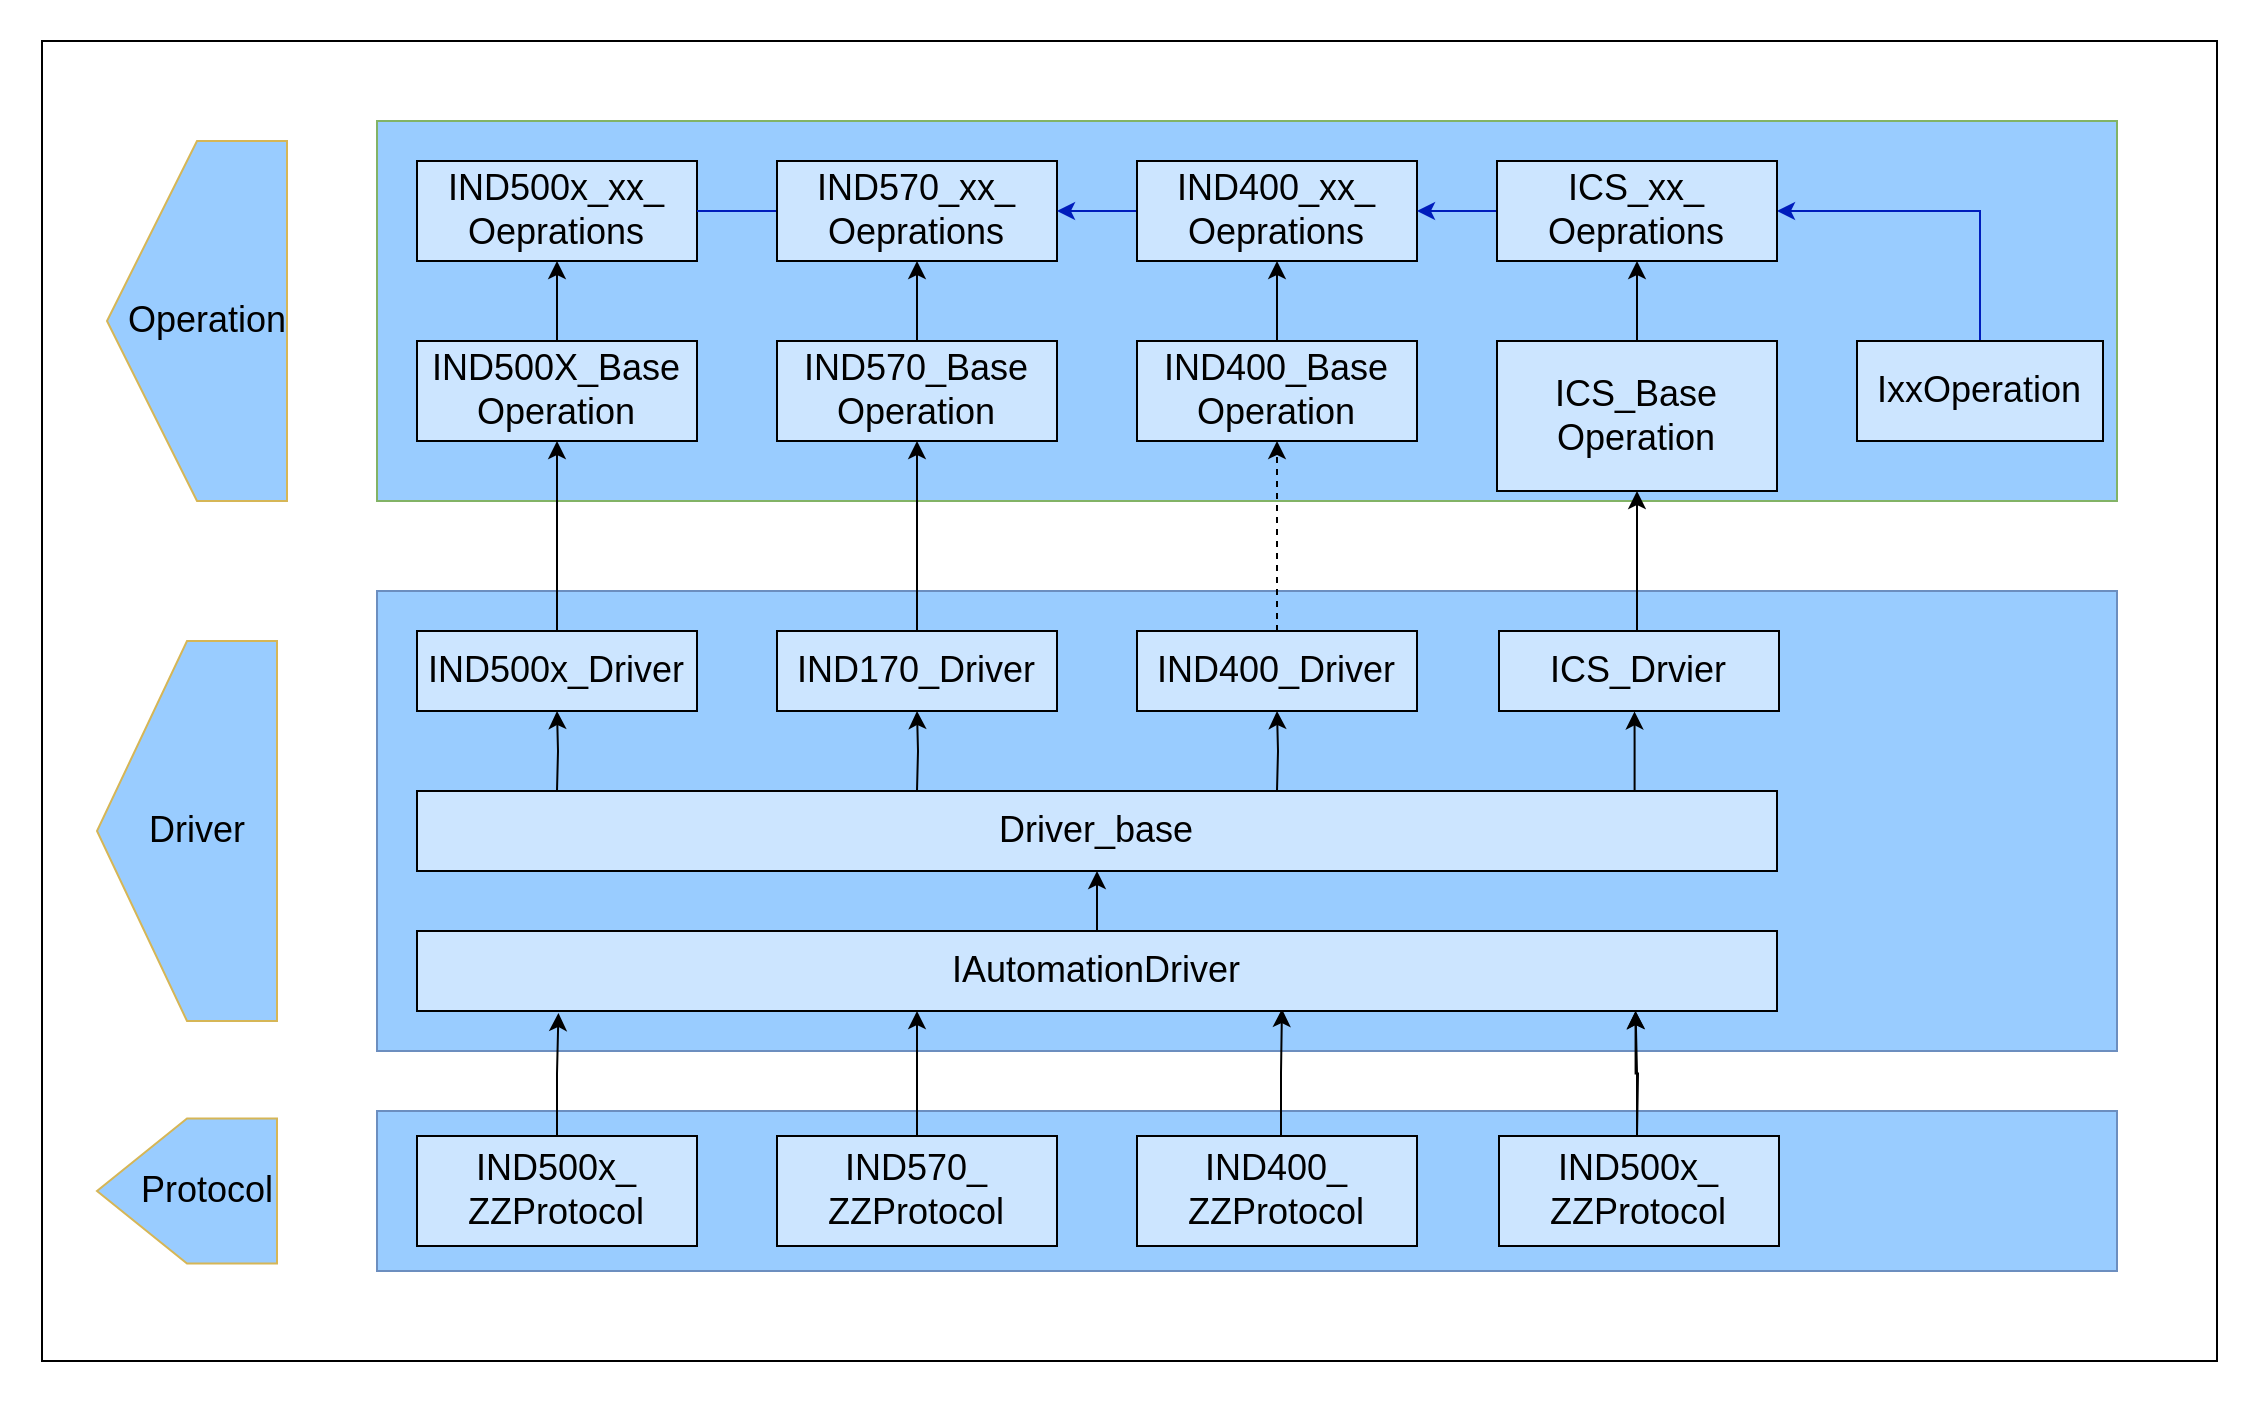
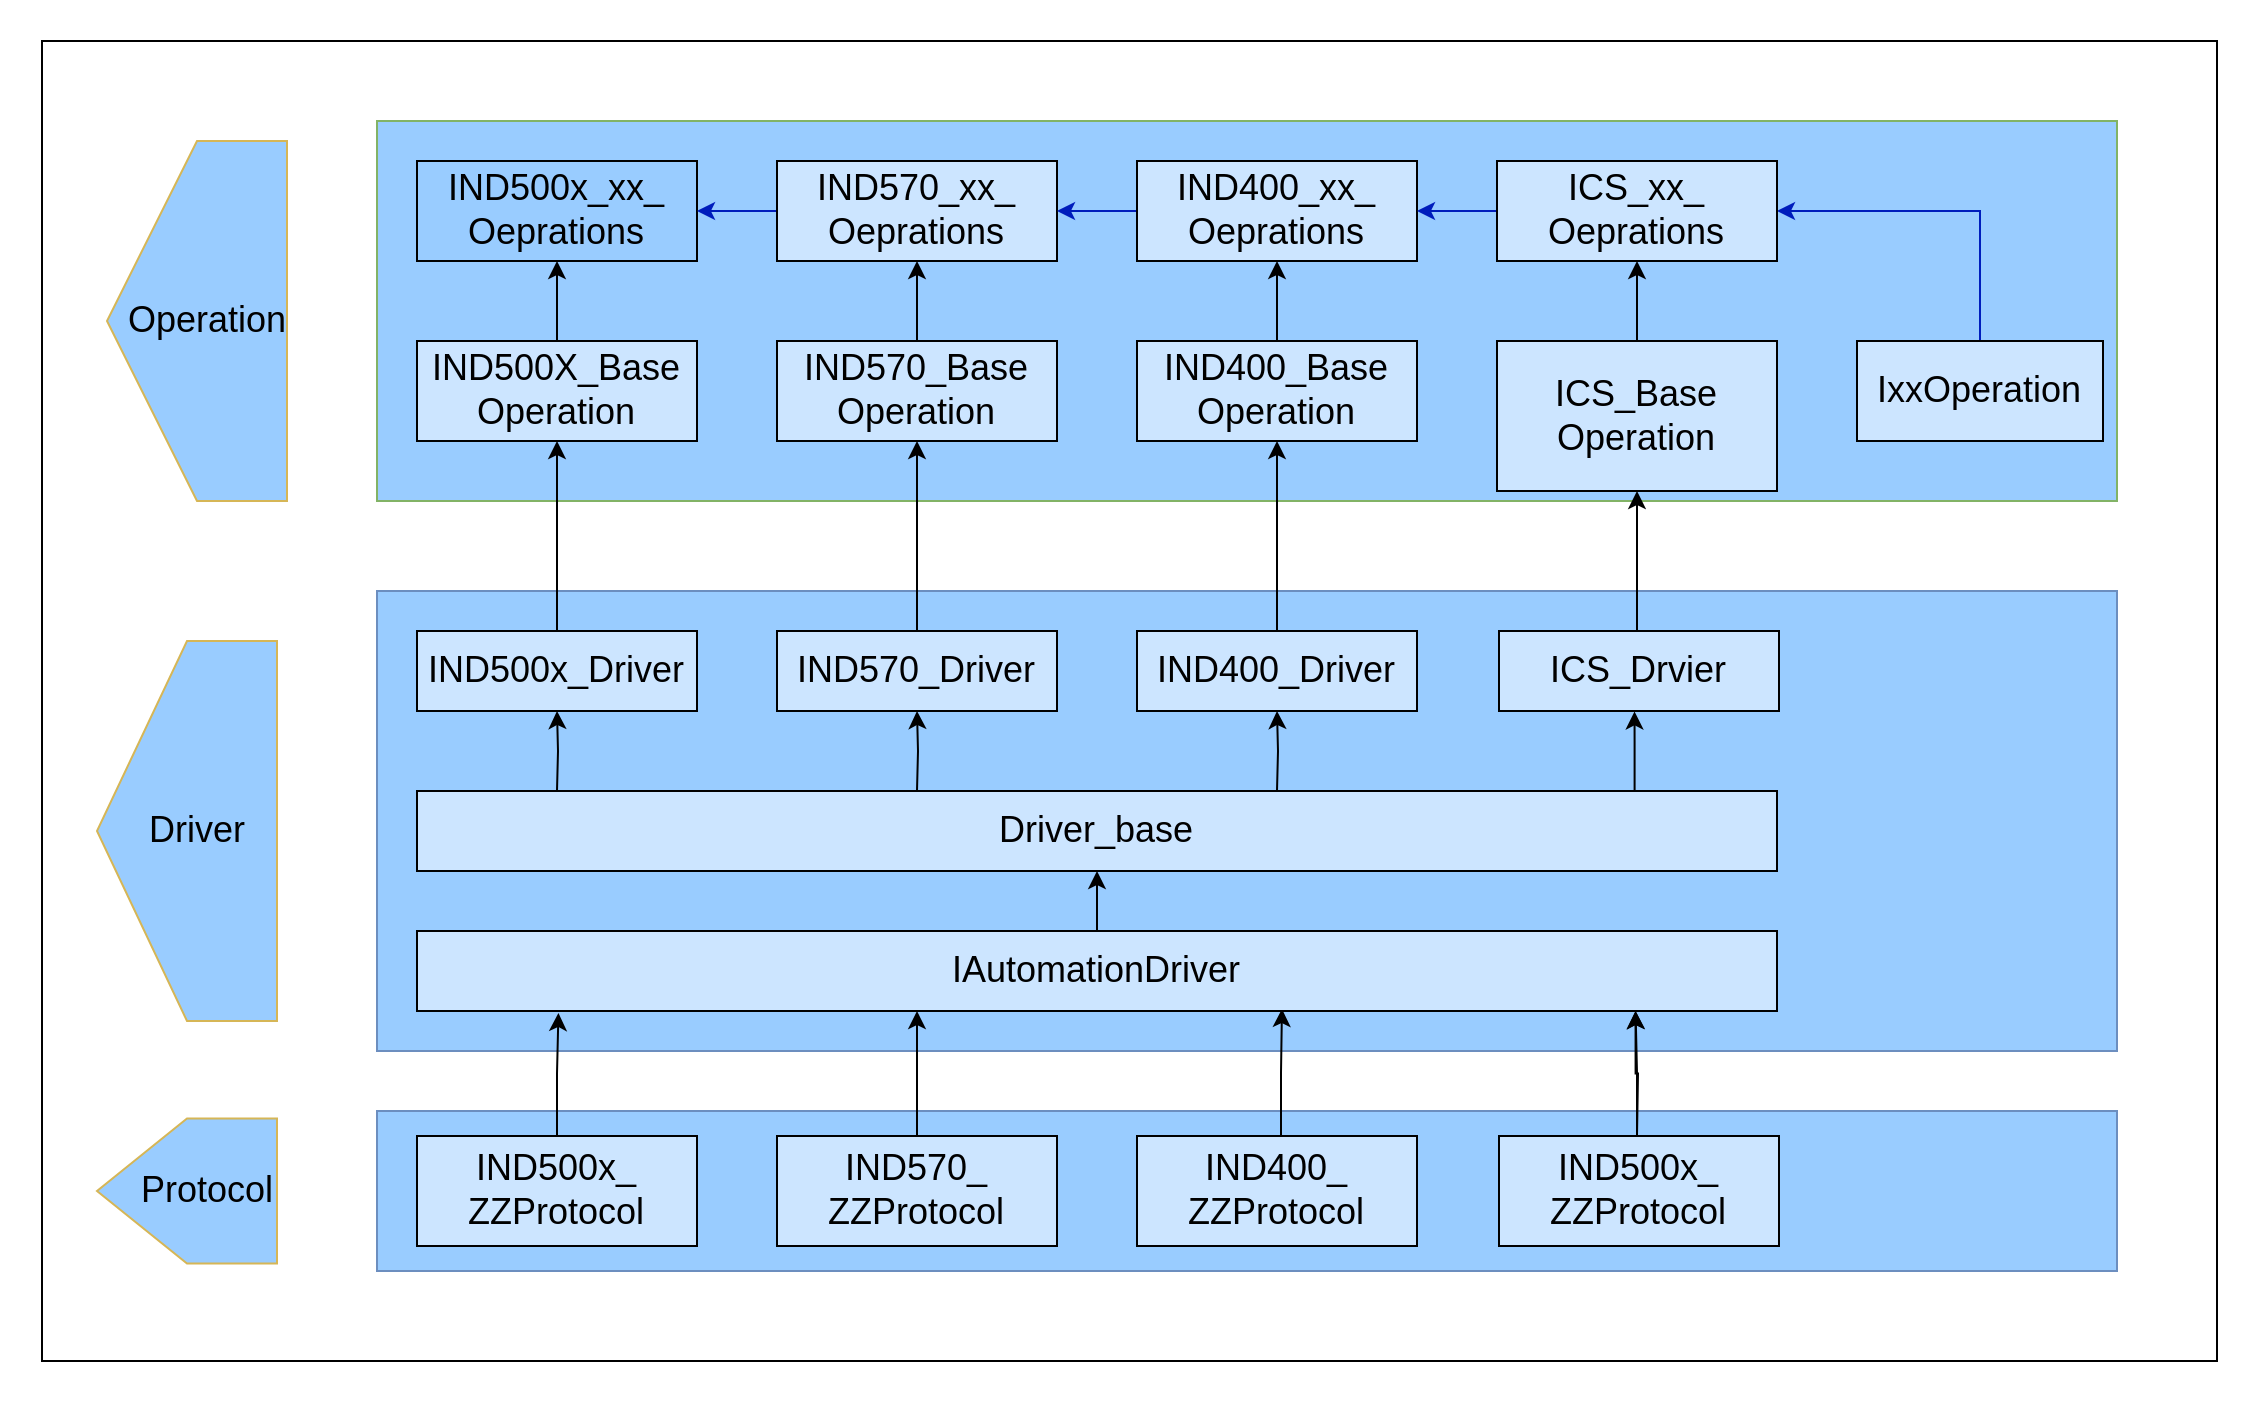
node "IND500x_xx_ Oeprations": fillcolor #cce5ff -> #99ccff
edge "IND500x_xx_ Oeprations" -- "IND570_xx_ Oeprations": arrowhead none -> classic
edge "IND400_Driver" -> "IND400_Base Operation": style dashed -> solid
node "IND170_Driver": label "IND170_Driver" -> "IND570_Driver"
